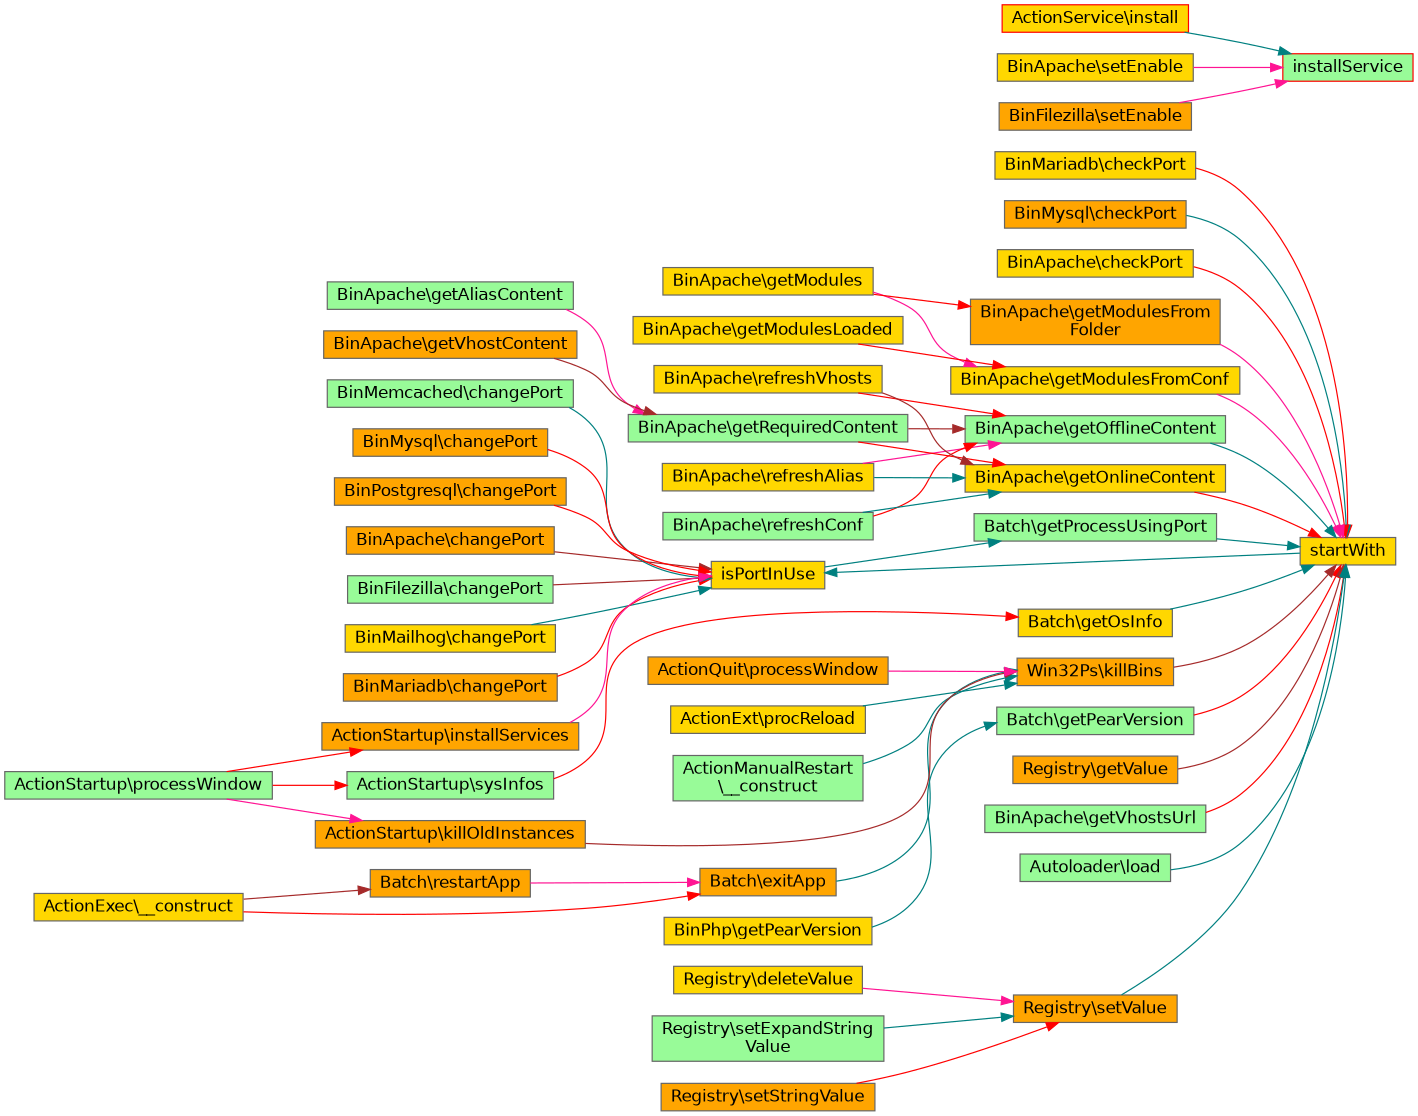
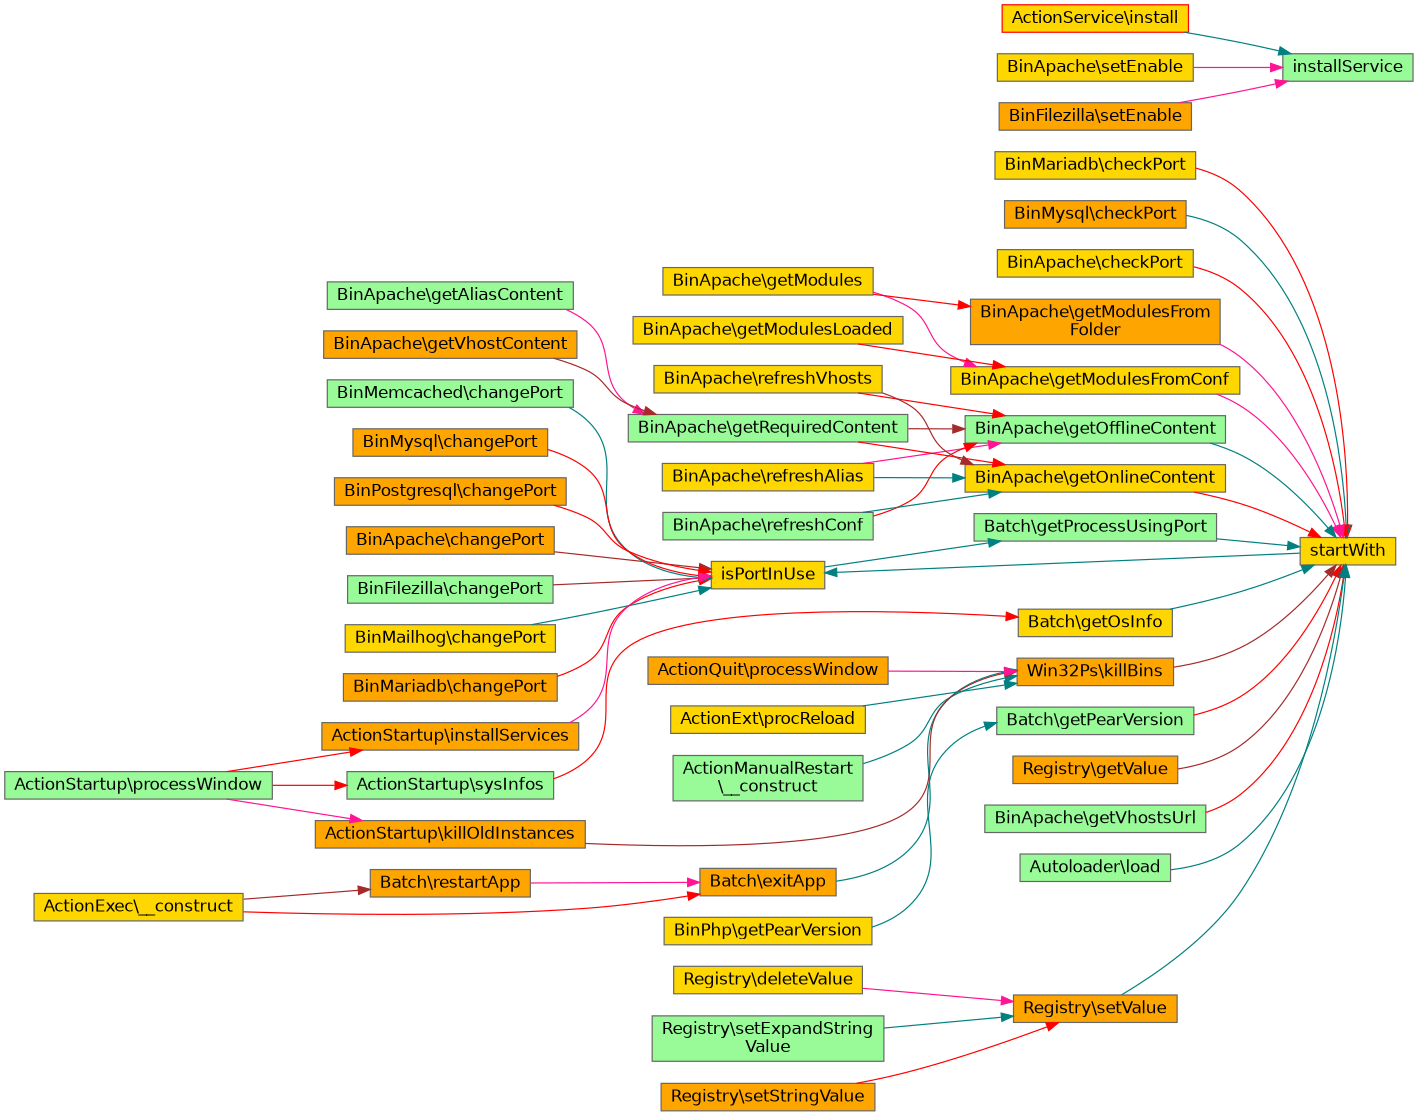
node "installService": color red -> grey40
